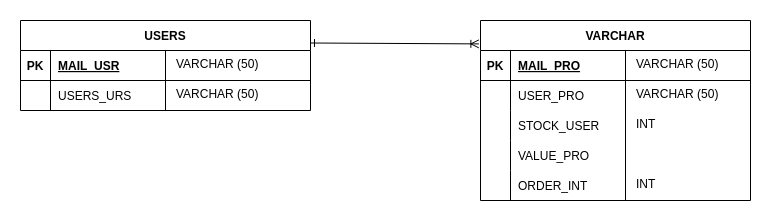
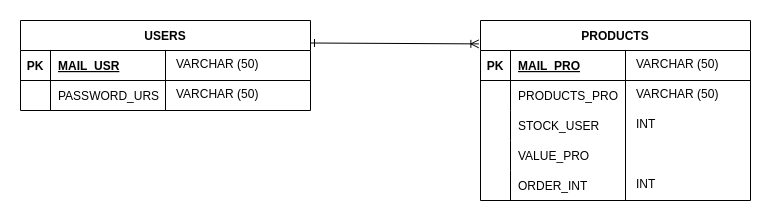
node "VARCHAR": label "VARCHAR" -> "PRODUCTS"
node "USERS_URS": label "USERS_URS" -> "PASSWORD_URS"
node "USER_PRO": label "USER_PRO" -> "PRODUCTS_PRO"
